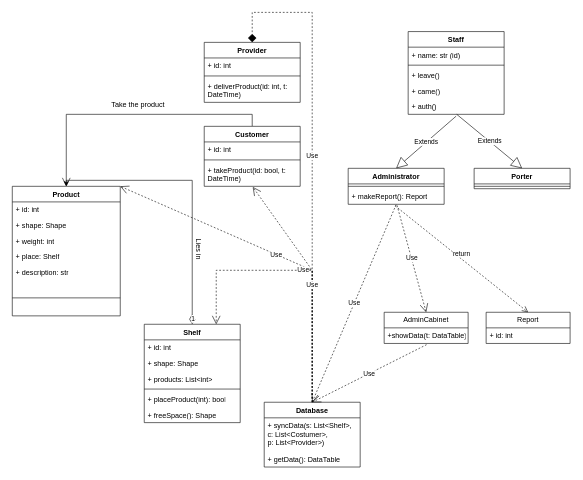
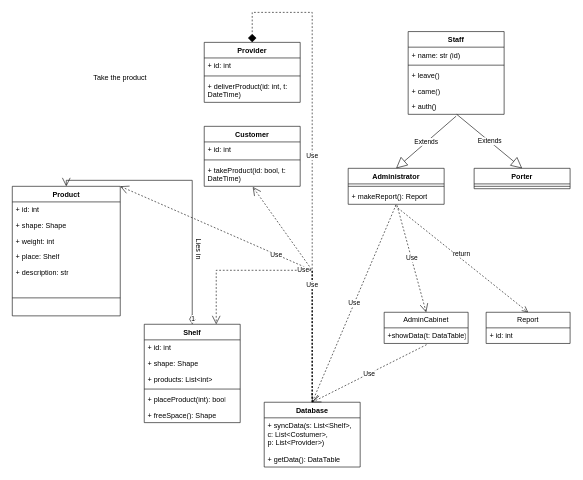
node "Take the product": moved (138, 105) -> (120, 78)
edge "Customer" -> "Product": removed
